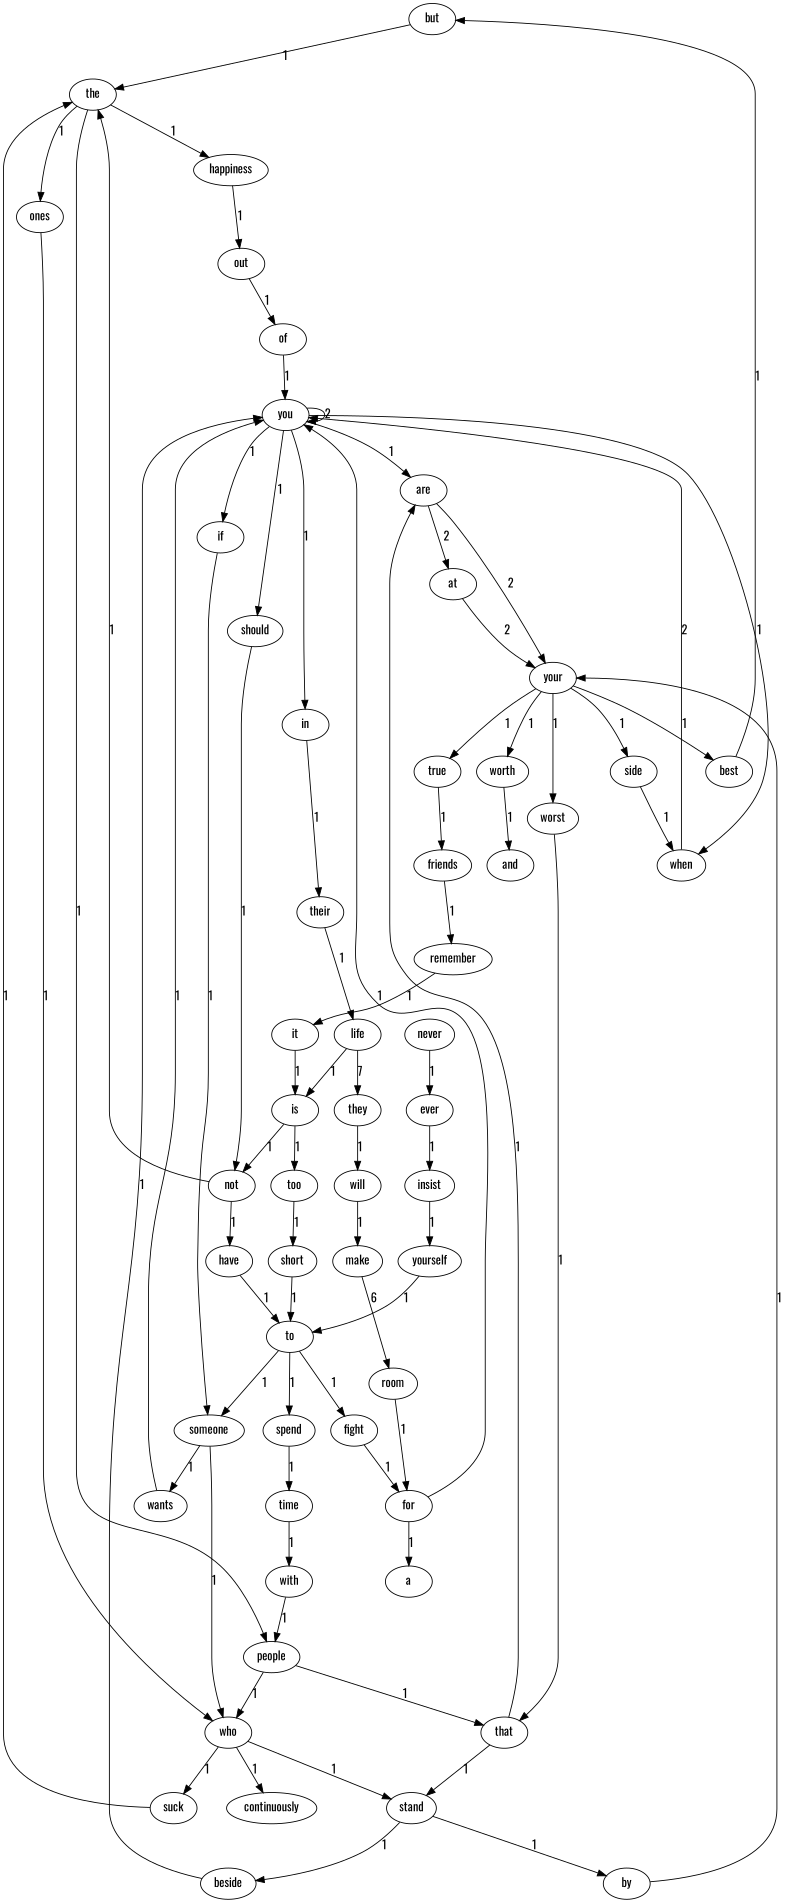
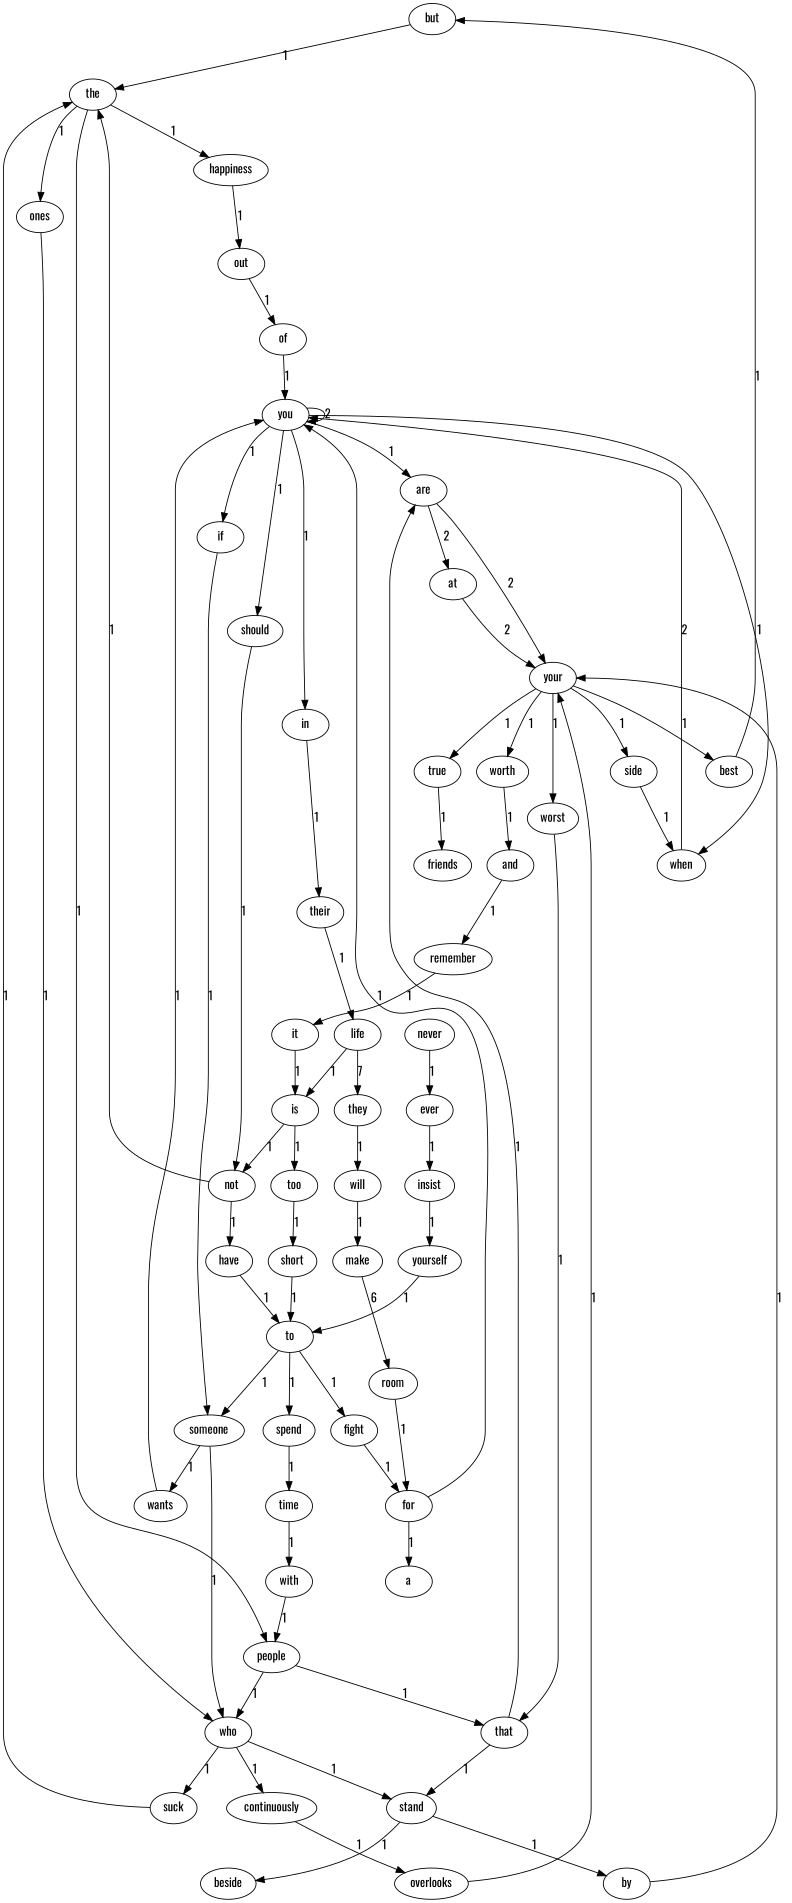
edge "friends" -> "remember": now "and" -> "remember"
edge "beside" -> "you": removed, label "1"
node "overlooks": added
